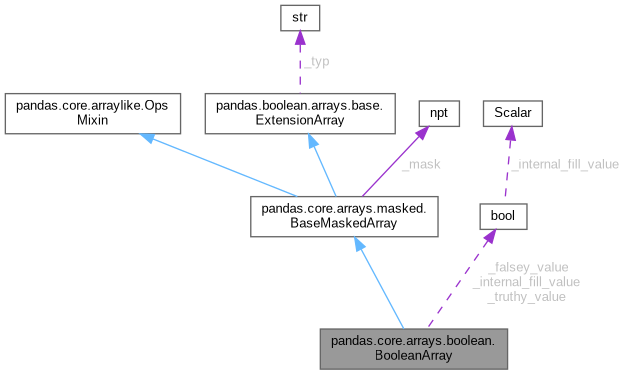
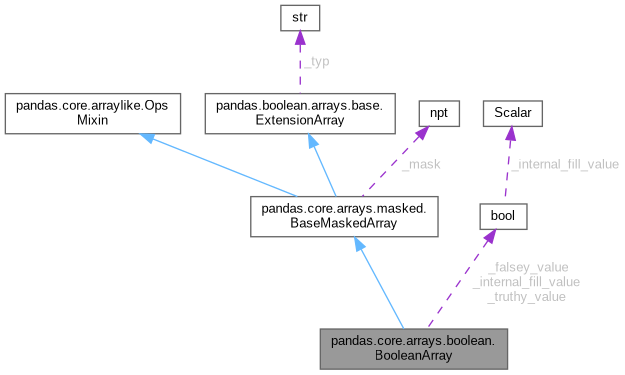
edge "pandas.core.arrays.masked. BaseMaskedArray" -> "npt": style solid -> dashed
